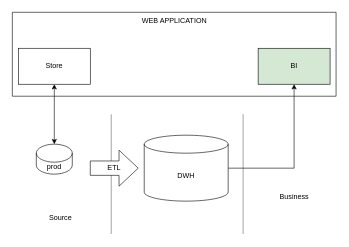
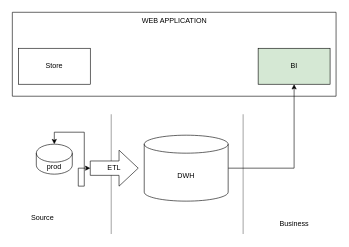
edge "Store" -- "prod": now "ETL" -- "prod"
node "Business": moved (294, 197) -> (294, 224)
node "Source": moved (60, 218) -> (42, 218)
